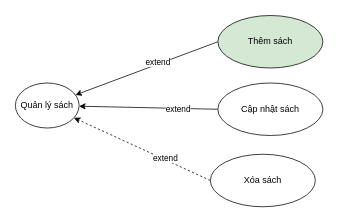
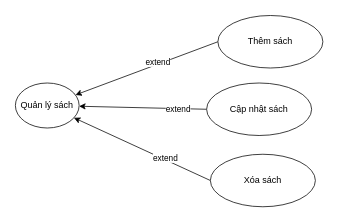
node "Thêm sách": fillcolor #d5e8d4 -> #ffffff
node "Cập nhật sách": moved (270, 109) -> (259, 109)
edge "Xóa sách" -> "Quản lý sách": style dashed -> solid
